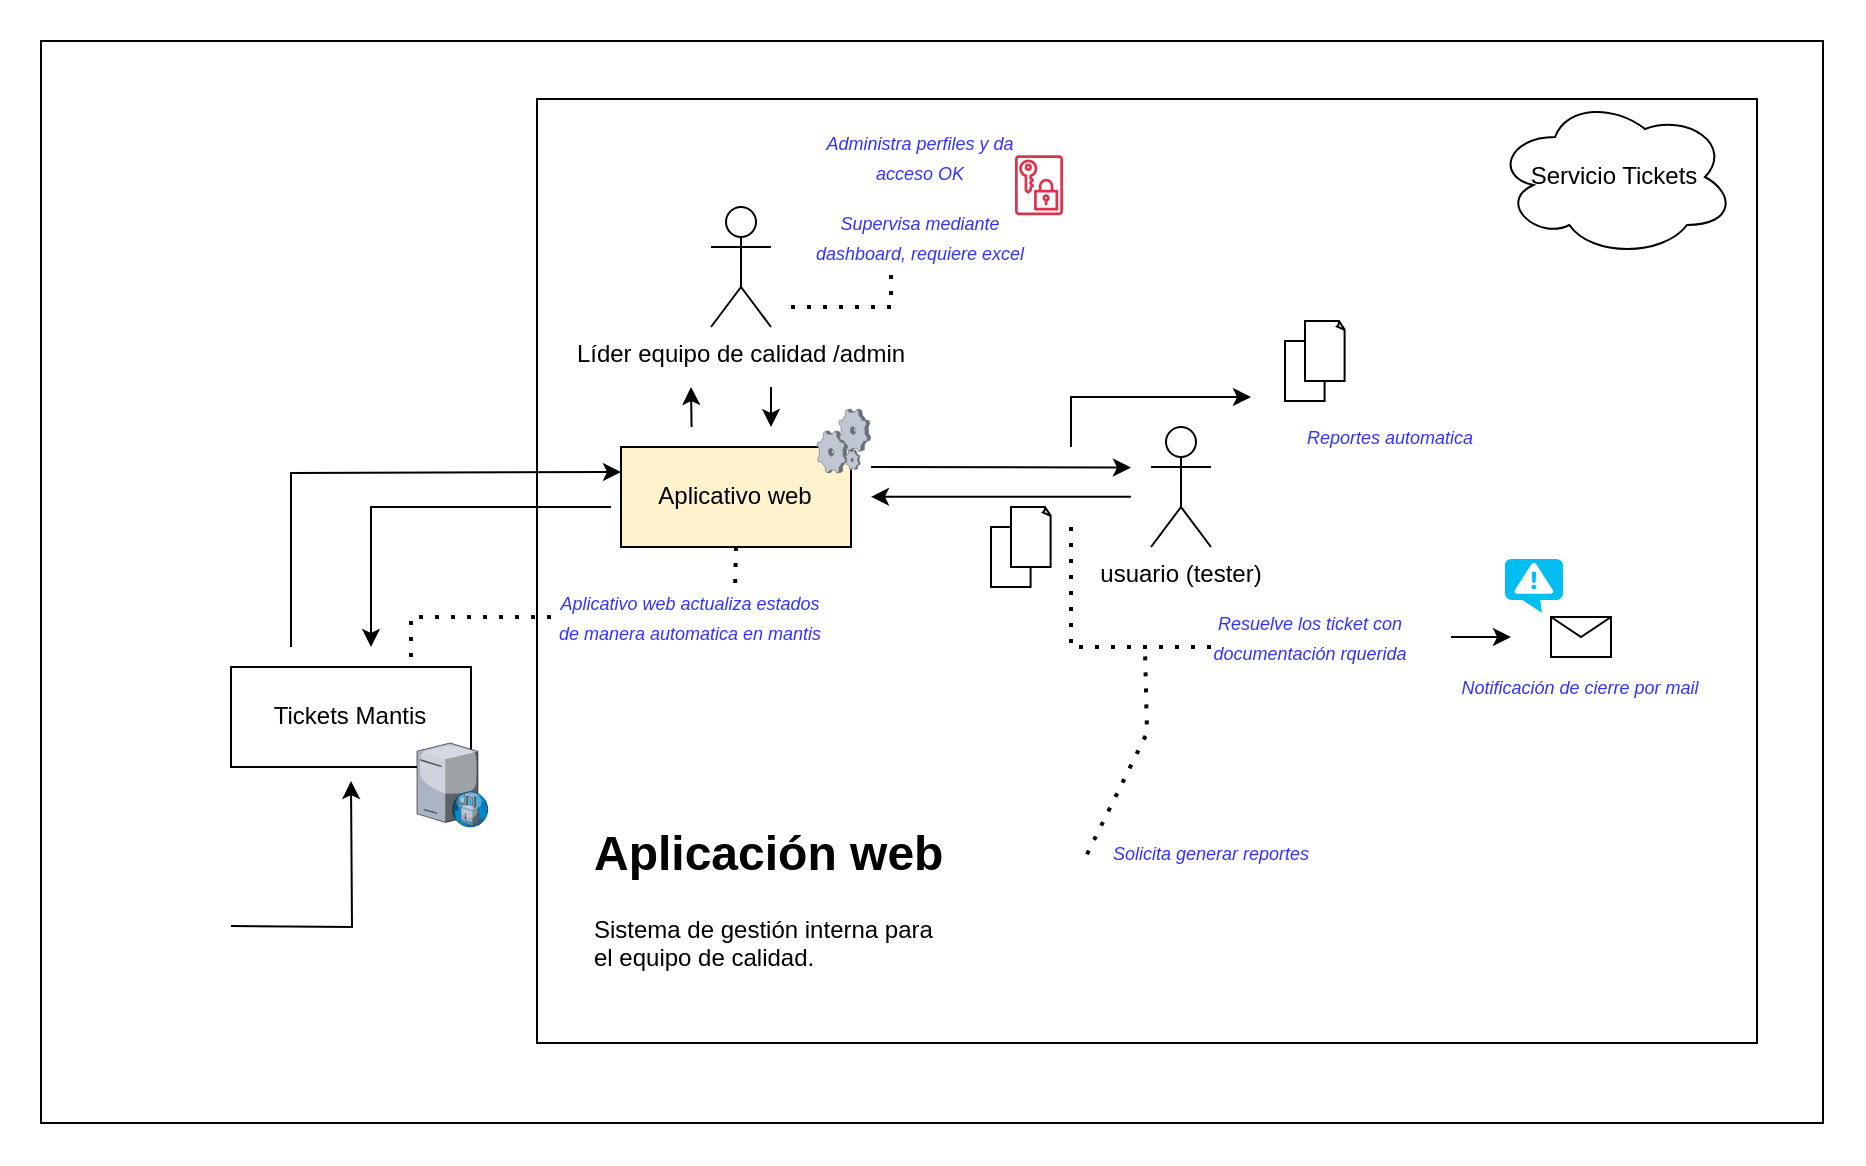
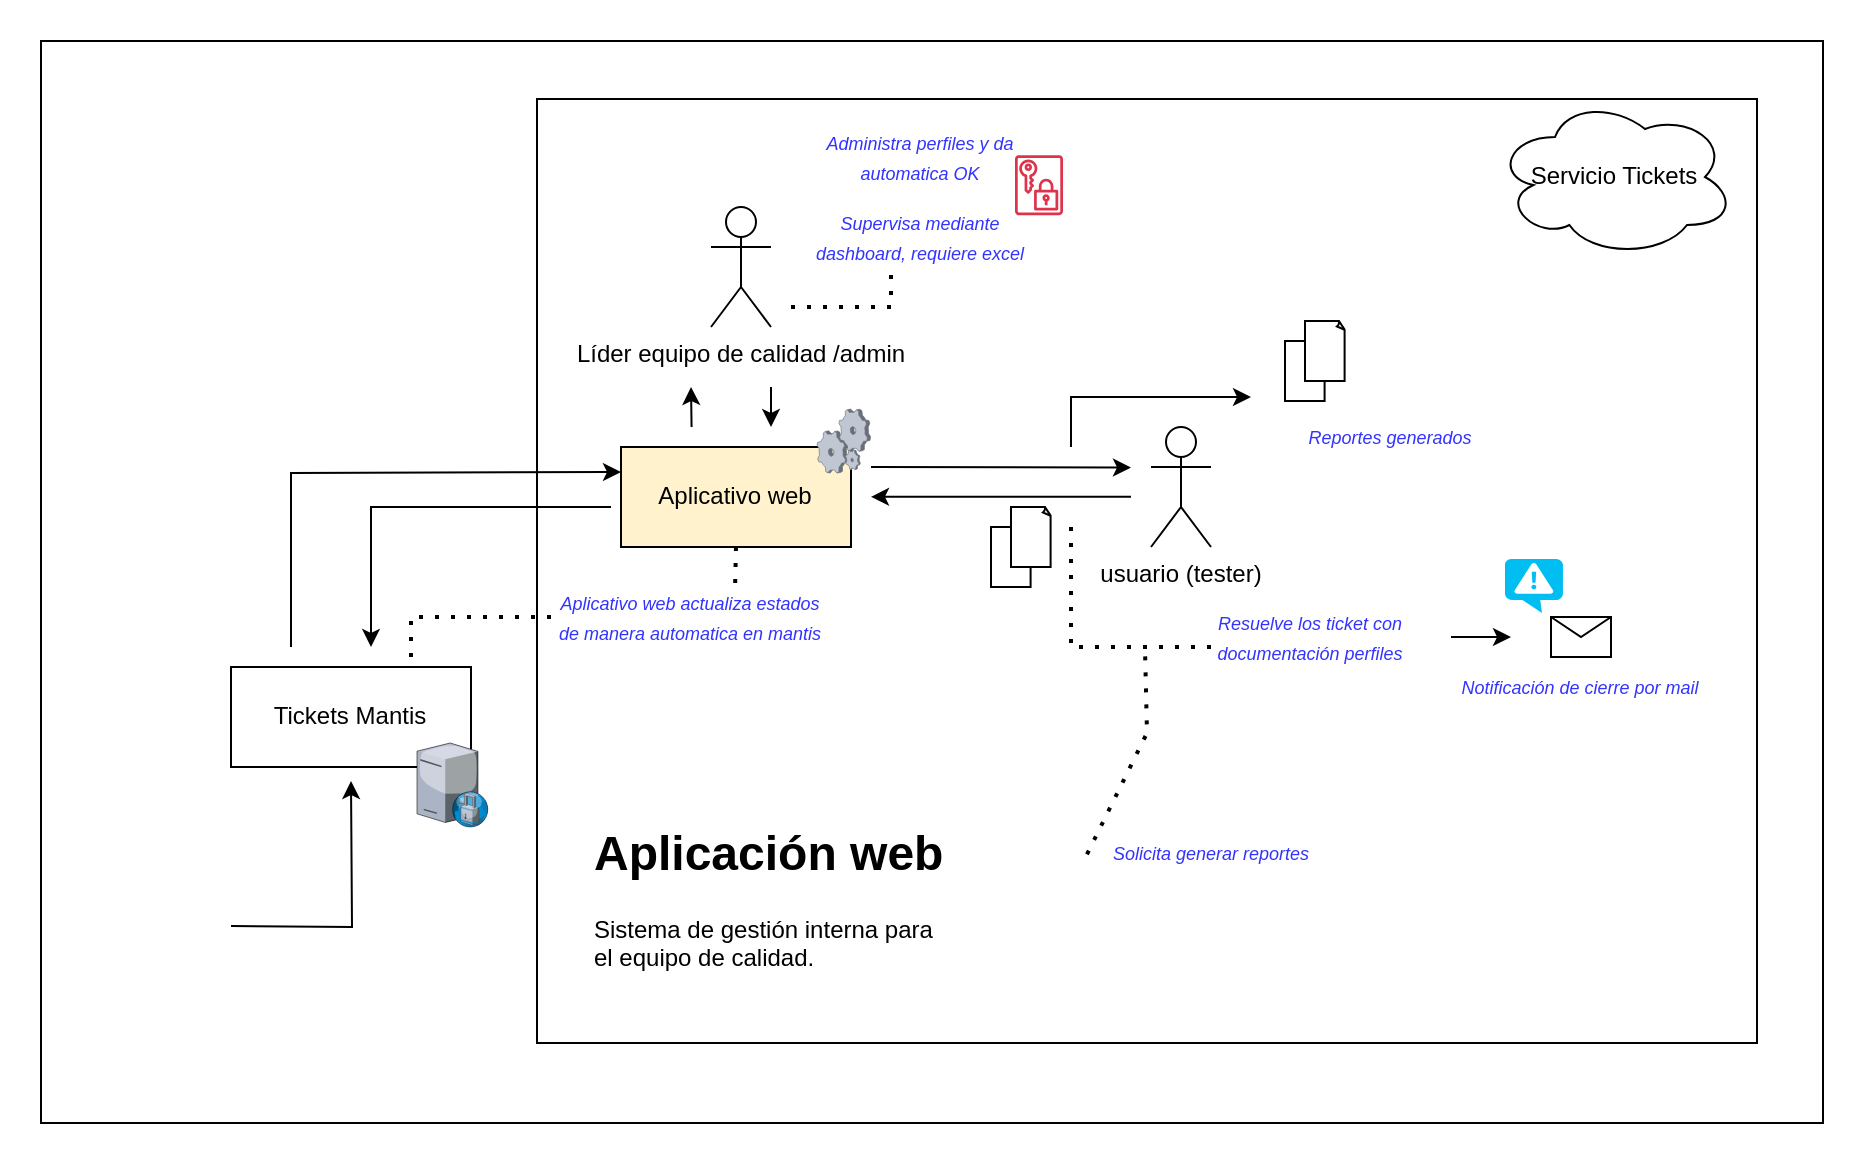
node "Administra perfiles y da acceso OK": label "Administra perfiles y da acceso OK" -> "Administra perfiles y da automatica OK"
node "Reportes automatica": label "Reportes automatica" -> "Reportes generados"
node "Resuelve los ticket con documentación rquerida": label "Resuelve los ticket con documentación rquerida" -> "Resuelve los ticket con documentación perfiles"
